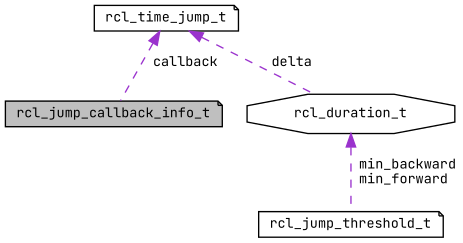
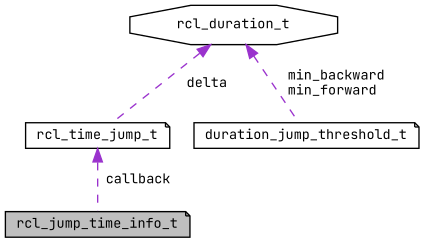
edge "rcl_duration_t" -> "rcl_time_jump_t": reversed
node "rcl_jump_callback_info_t": label "rcl_jump_callback_info_t" -> "rcl_jump_time_info_t"
node "rcl_jump_threshold_t": label "rcl_jump_threshold_t" -> "duration_jump_threshold_t"
